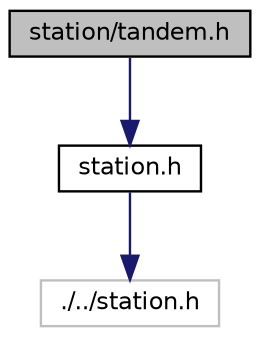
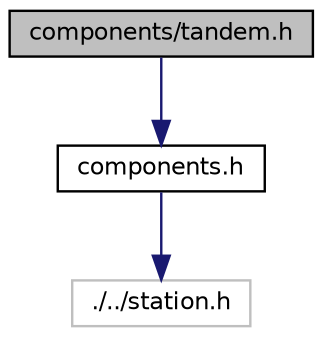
node "station/tandem.h": label "station/tandem.h" -> "components/tandem.h"
node "station.h": label "station.h" -> "components.h"
